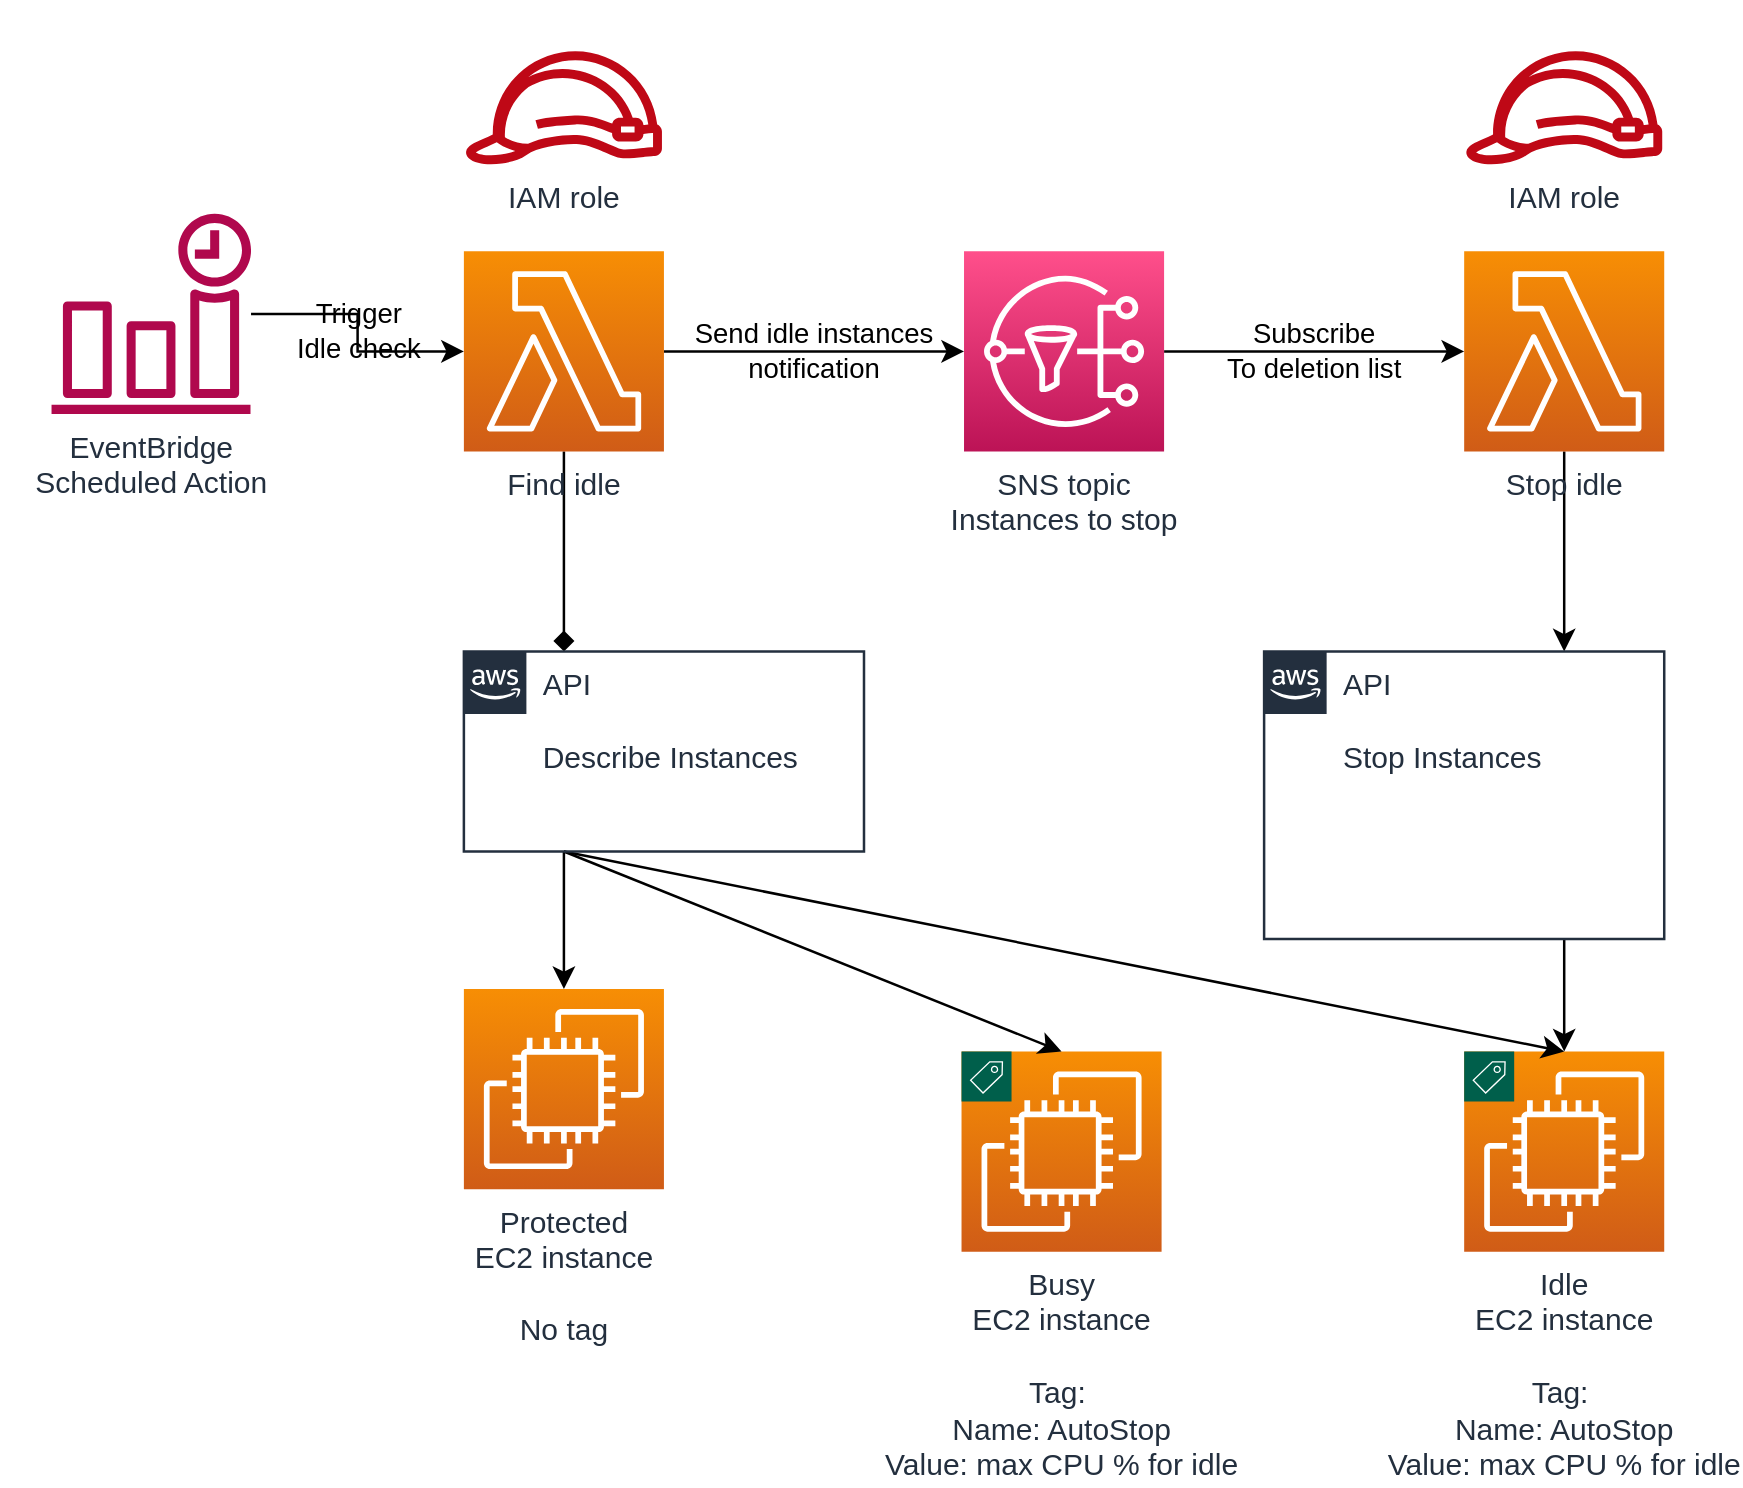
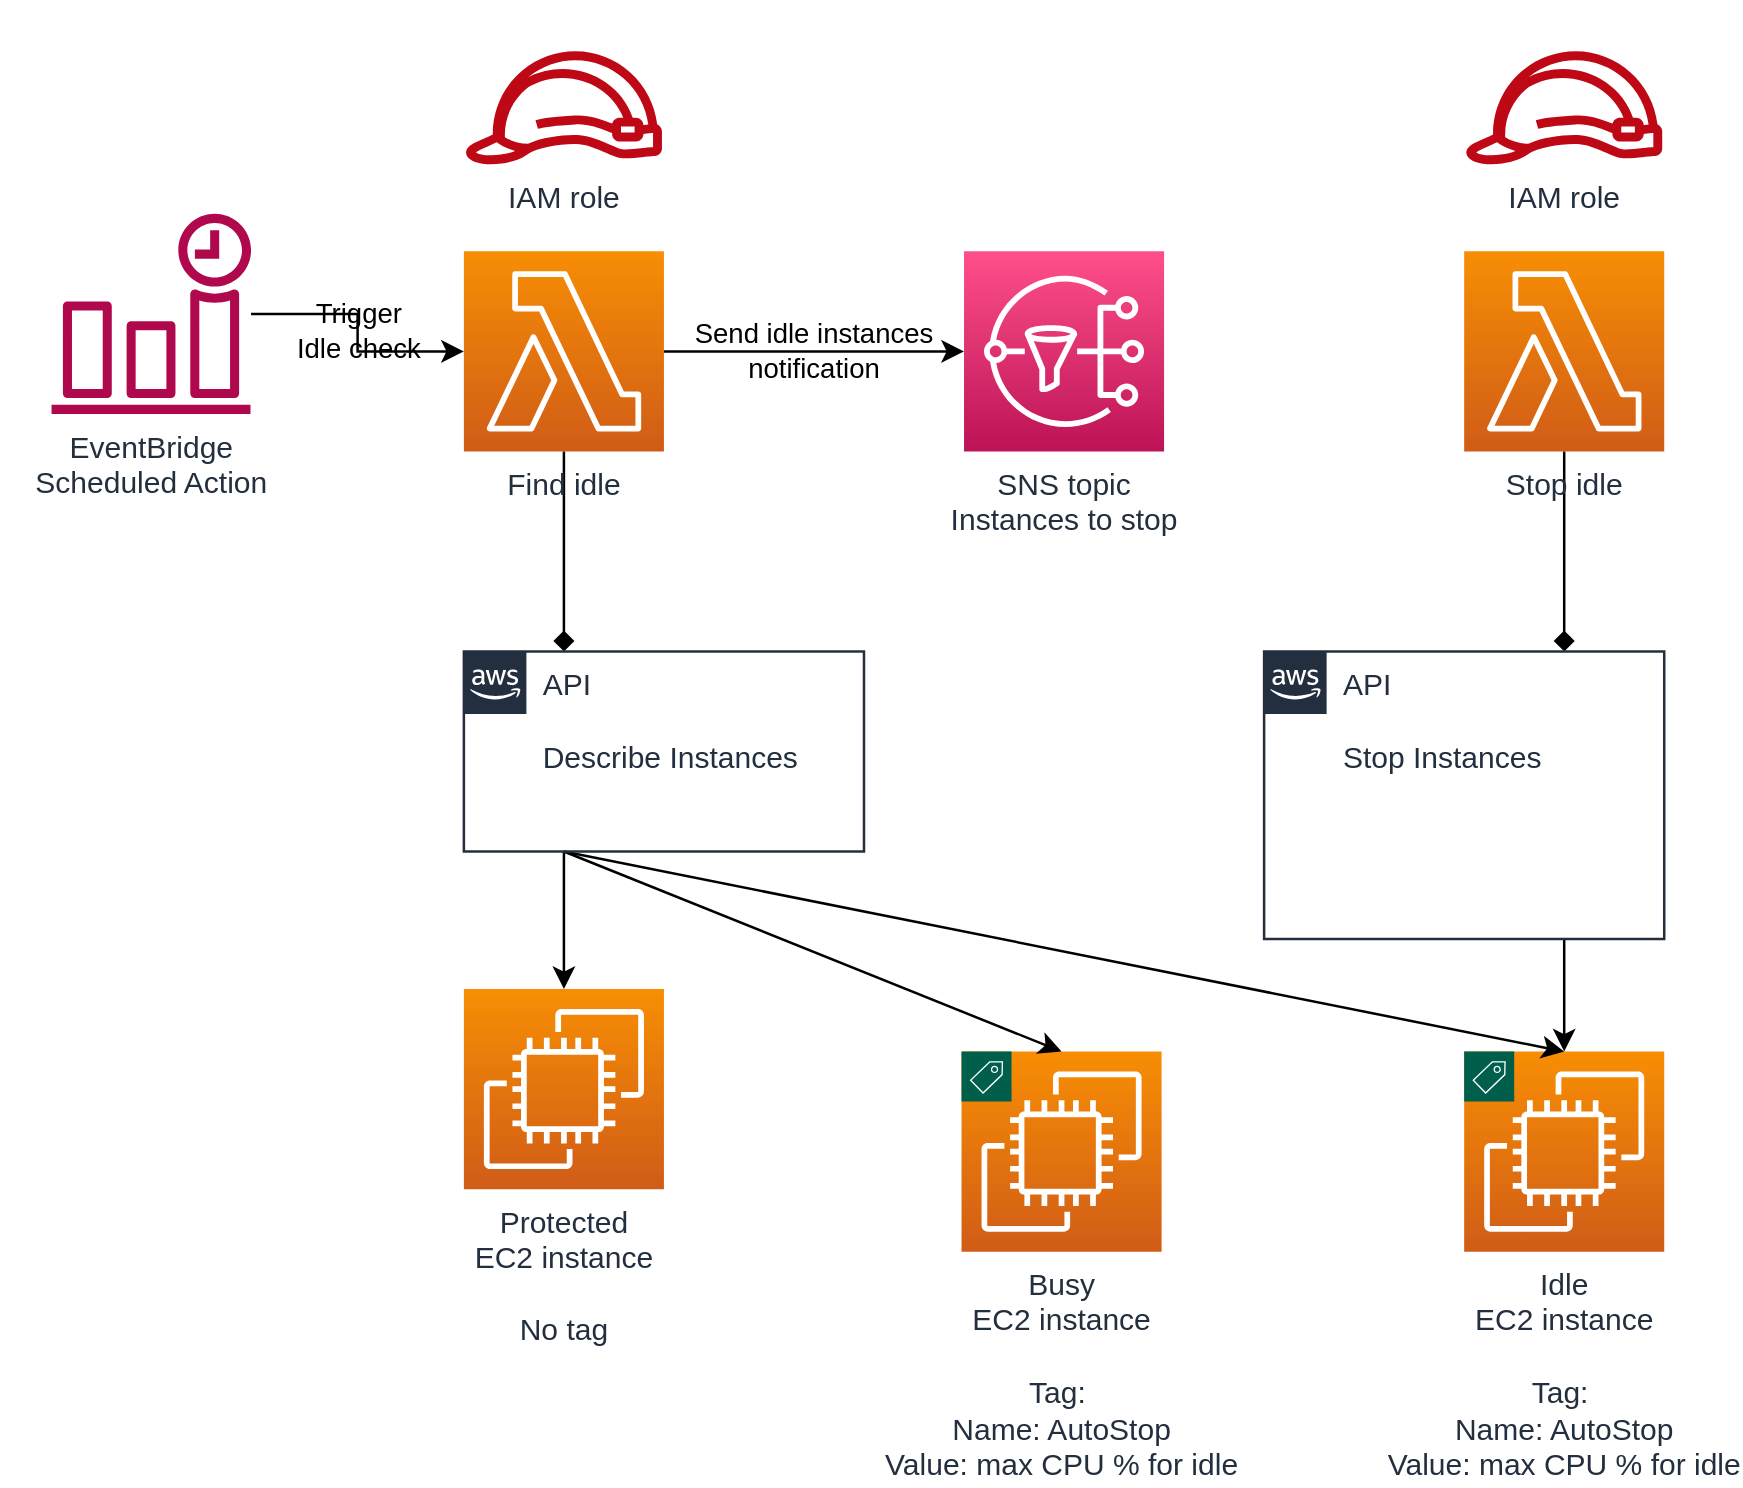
edge "SNS topic Instances to stop" -> "Stop idle": removed, label "Subscribe To deletion list"
edge "Stop idle" -> "API Stop Instances": arrowhead classic -> diamond
